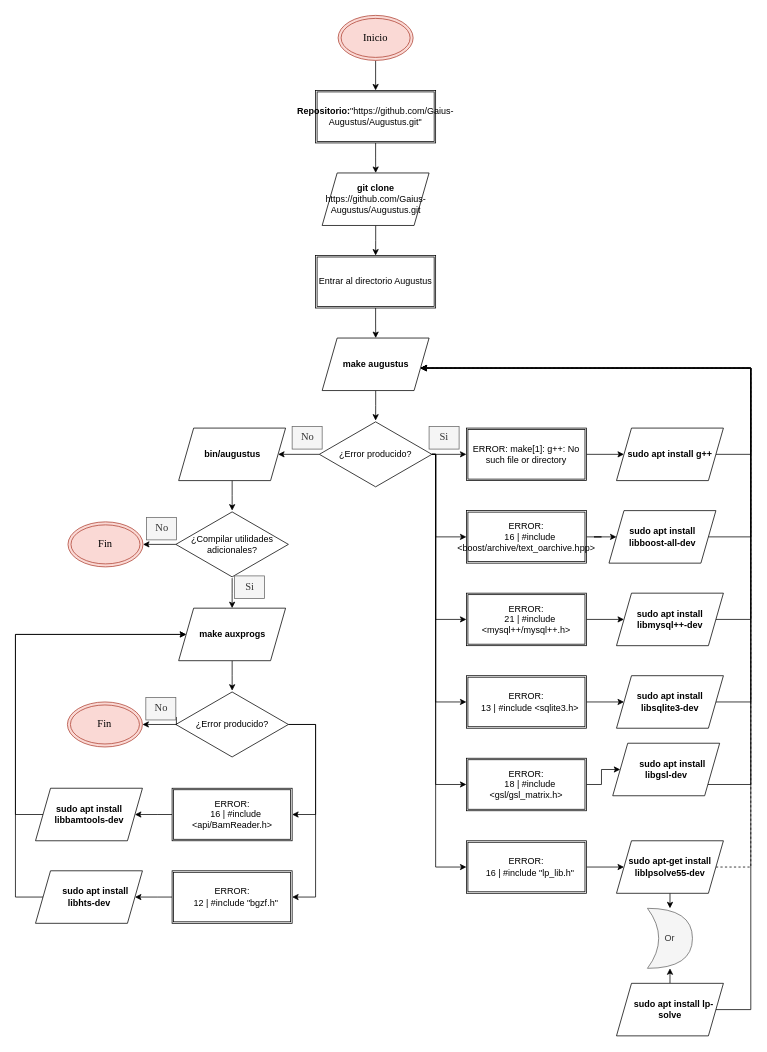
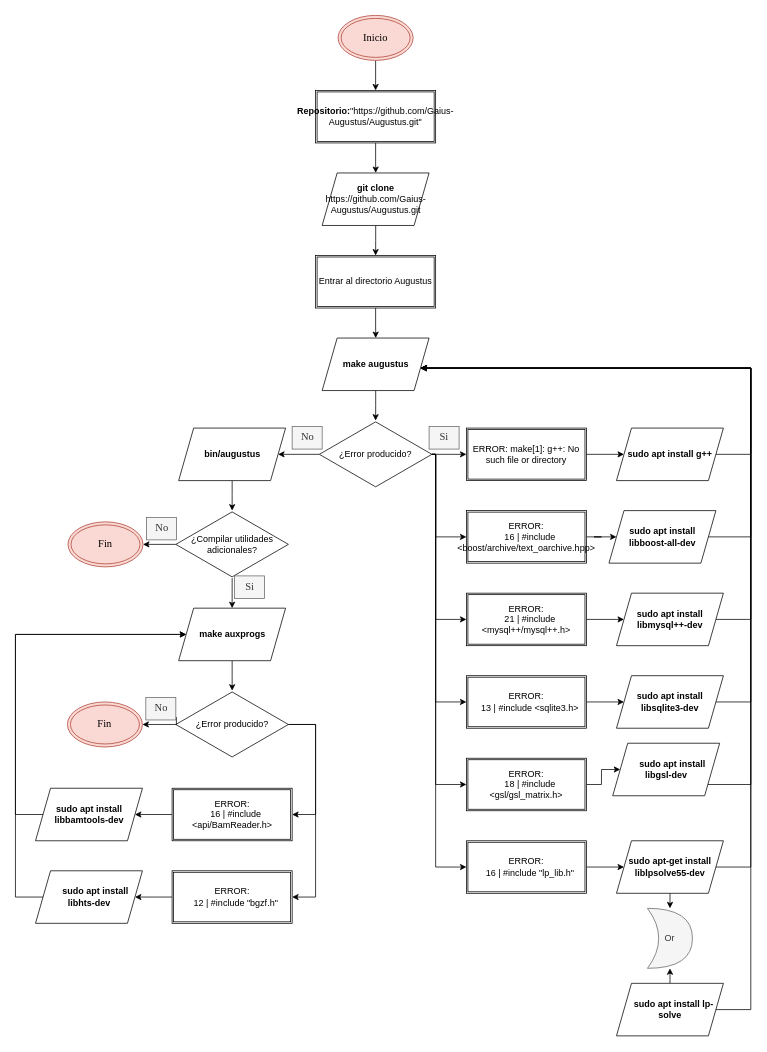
edge "sudo apt-get install liblpsolve55-dev" -> "make augustus": style dashed -> solid
